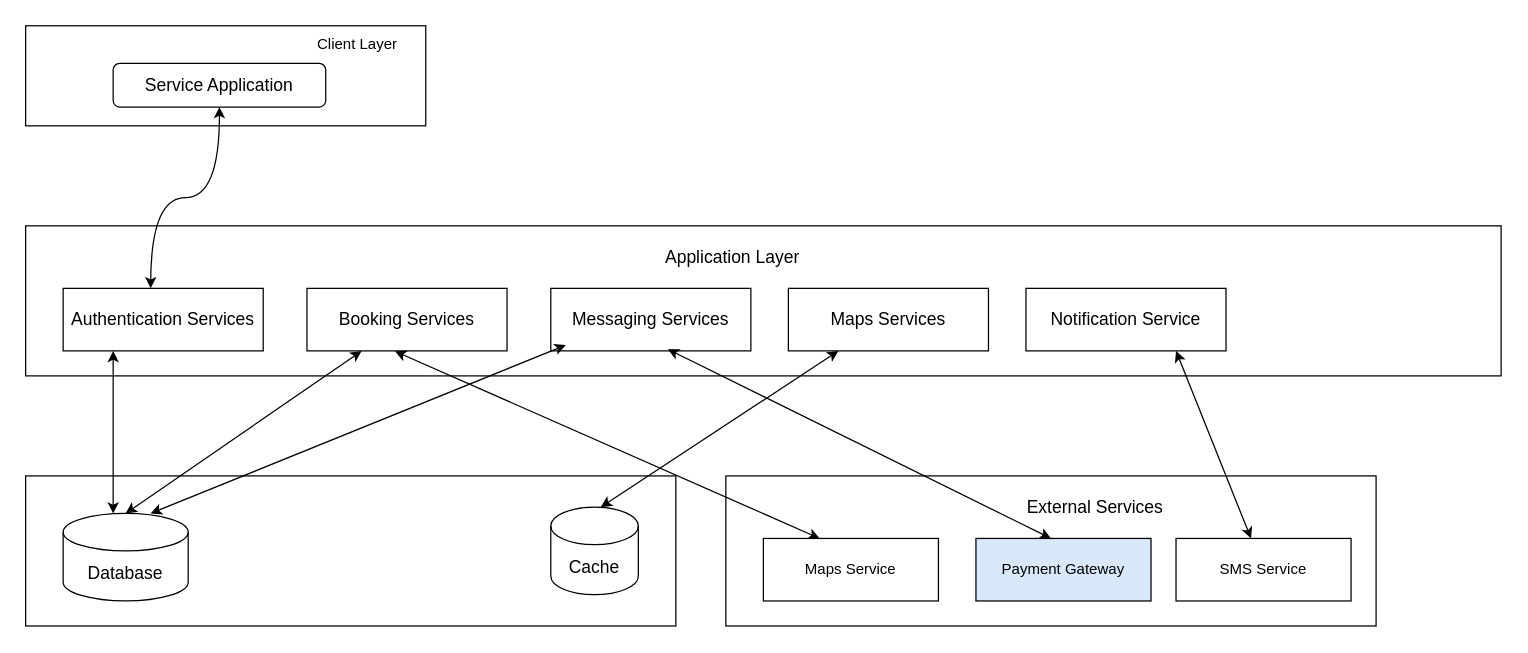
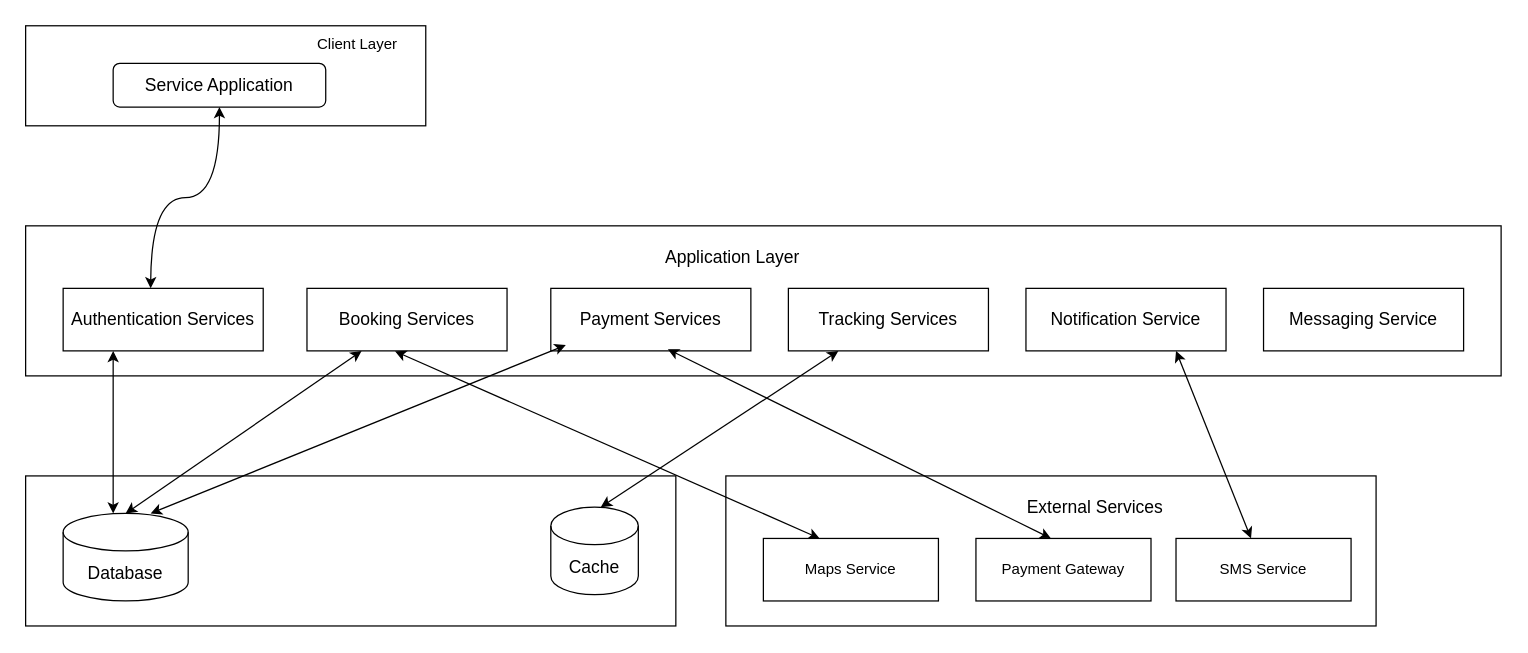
node "Messaging Services": label "Messaging Services" -> "Payment Services"
node "Maps Services": label "Maps Services" -> "Tracking Services"
node "Messaging Service": added
node "Payment Gateway": fillcolor #dae8fc -> #ffffff
